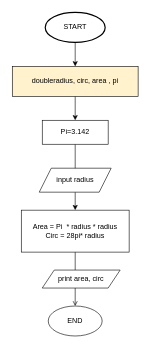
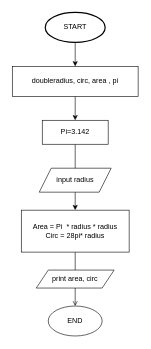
node "doubleradius, circ, area , pi": fillcolor #fff2cc -> #ffffff
node "print area, circ": moved (81, 279) -> (75, 279)
